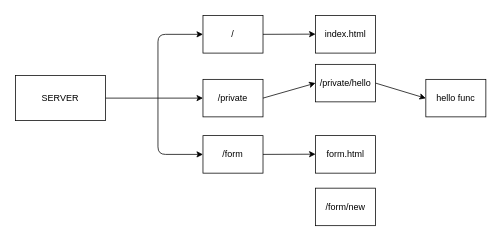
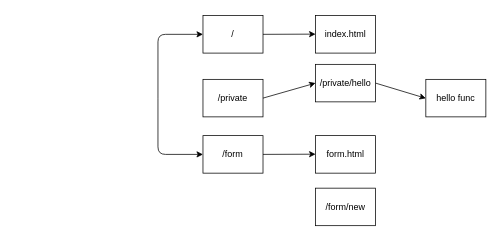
node "SERVER": removed
edge "SERVER" -> "/private": removed
